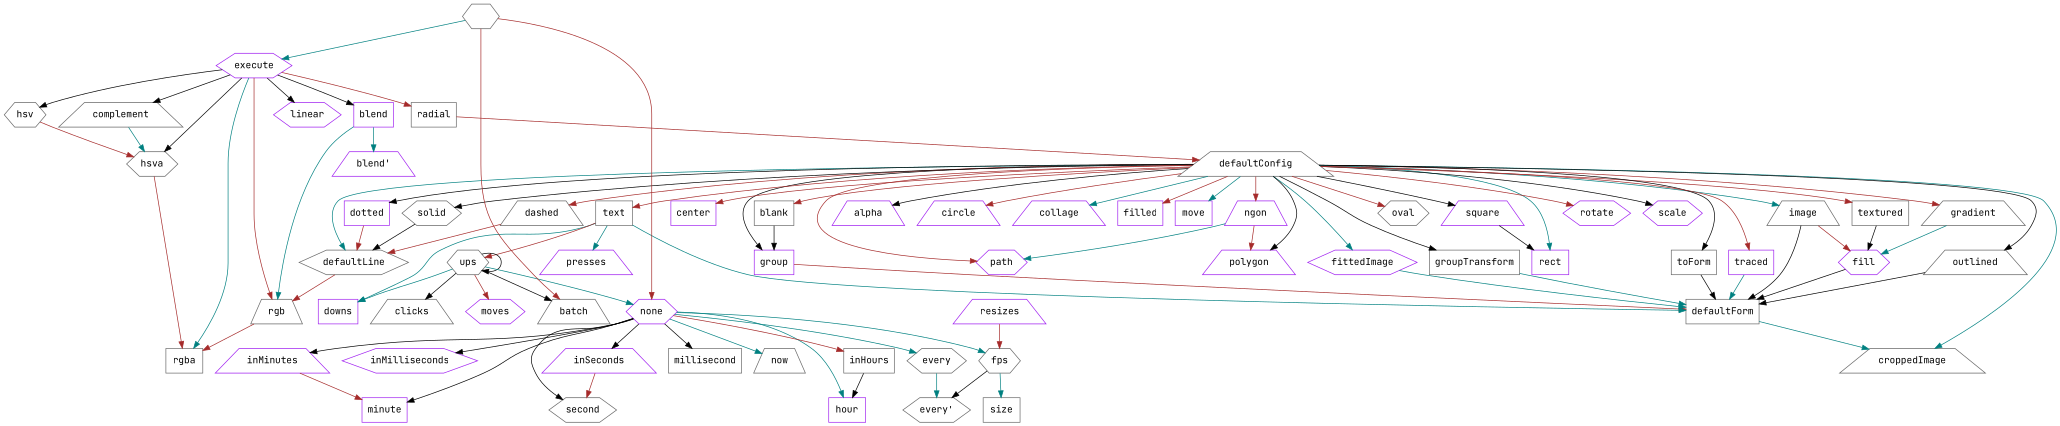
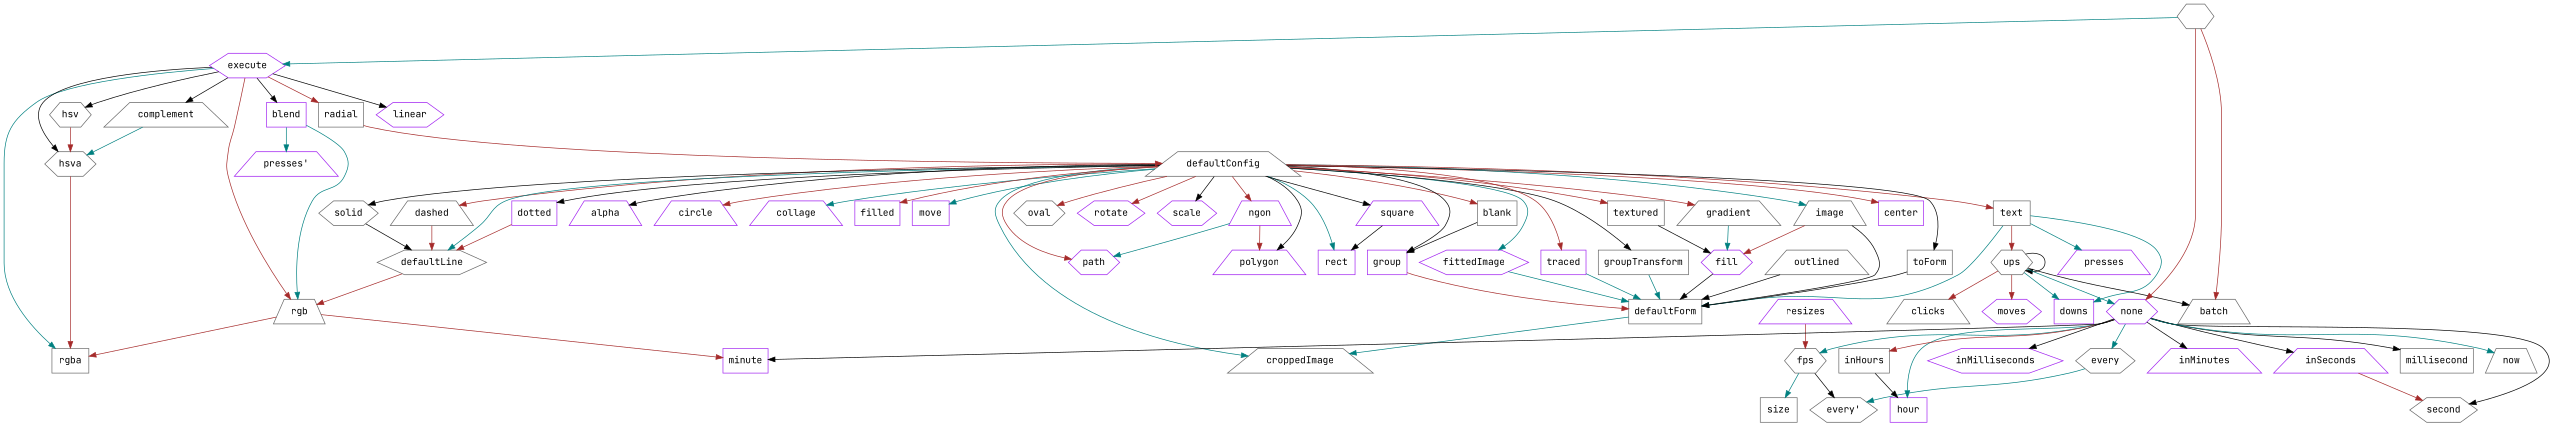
node "blend'": label "blend'" -> "presses'"
edge "defaultConfig" -> "outlined": removed
edge "ups" -> "clicks": color black -> brown
edge "inMinutes" -> "minute": now "rgb" -> "minute"
